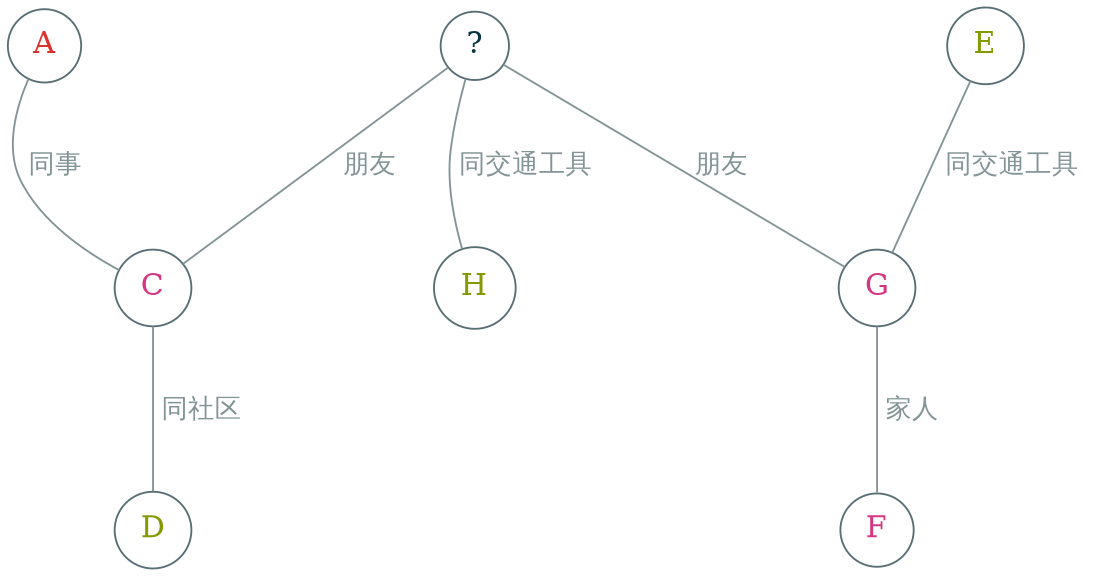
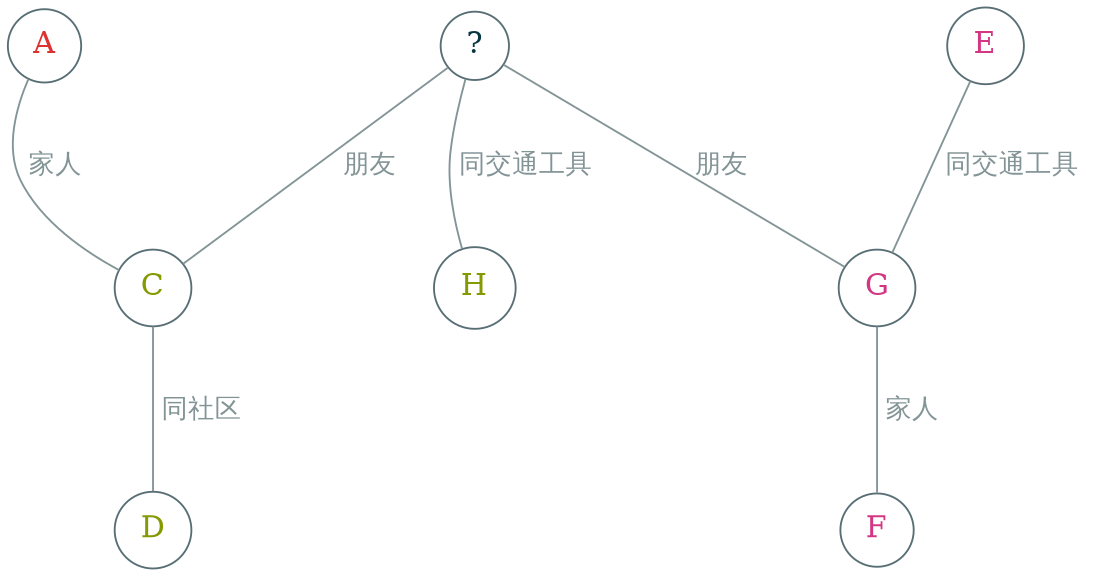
node "E": fontcolor #859900 -> #d33682
edge "A" -- "C": label " 同事 " -> " 家人 "
node "C": fontcolor #d33682 -> #859900
